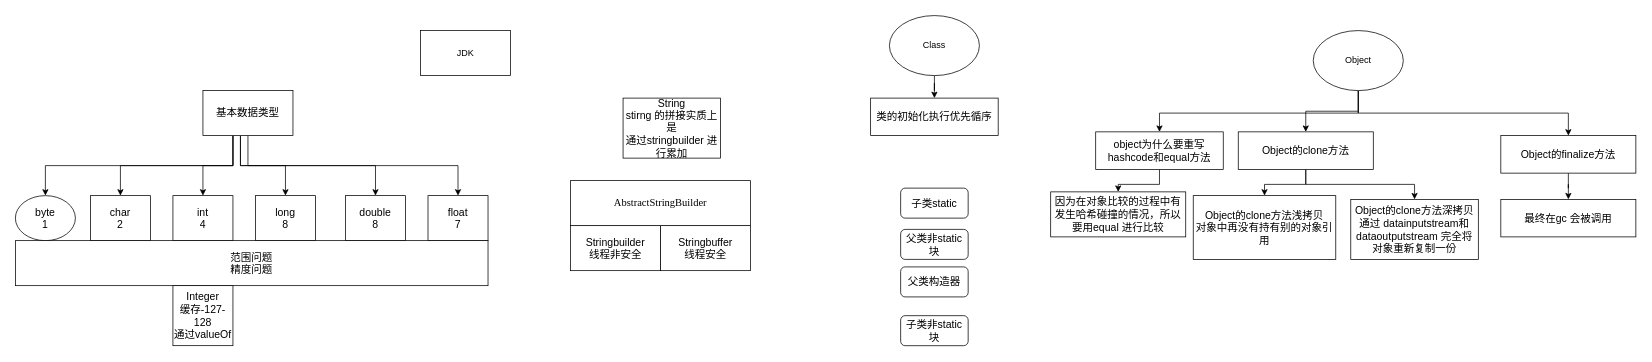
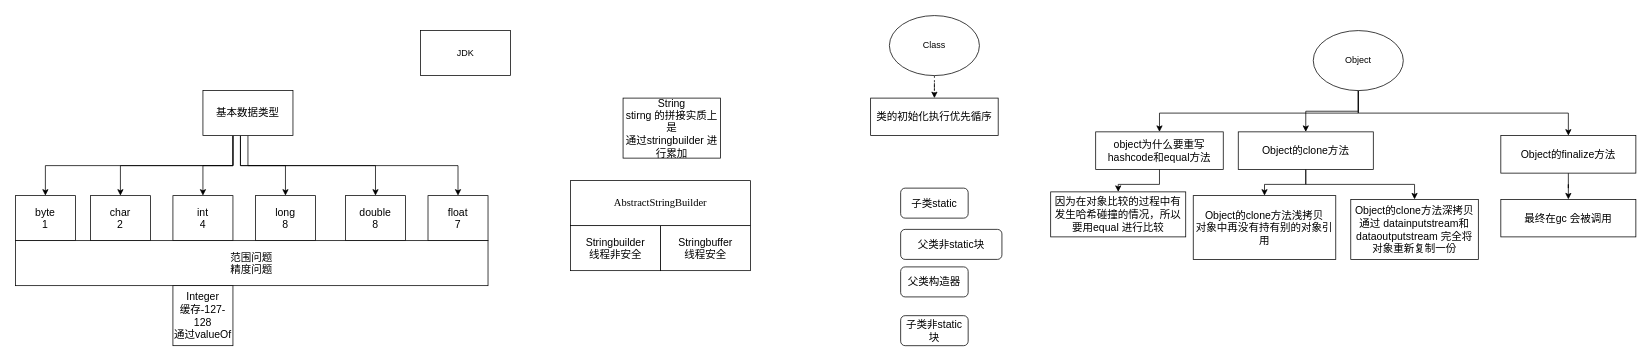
edge "Class" -> "类的初始化执行优先循序": style solid -> dashed
node "byte1": shape ellipse -> rectangle
node "父类非static块": size 68x30 -> 101x30
